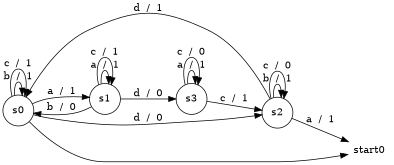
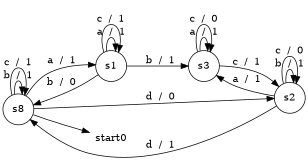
edge "s1" -> "s3": label "d  /  0" -> "b  /  1"
node "s0": label "s0" -> "s8"
edge "s2" -> "start0": now "s2" -> "s3"
